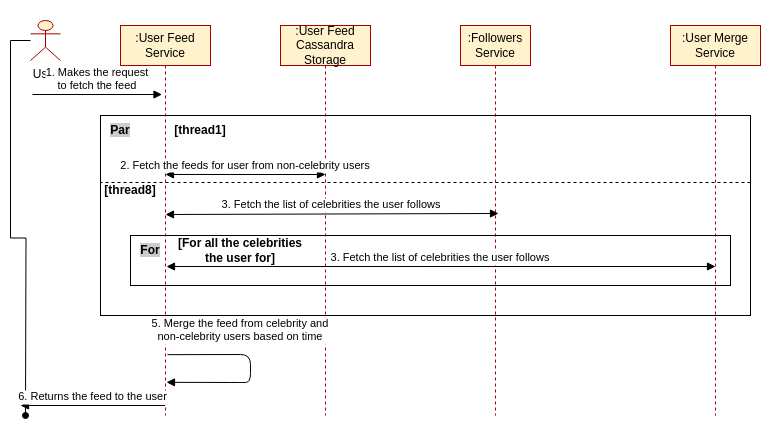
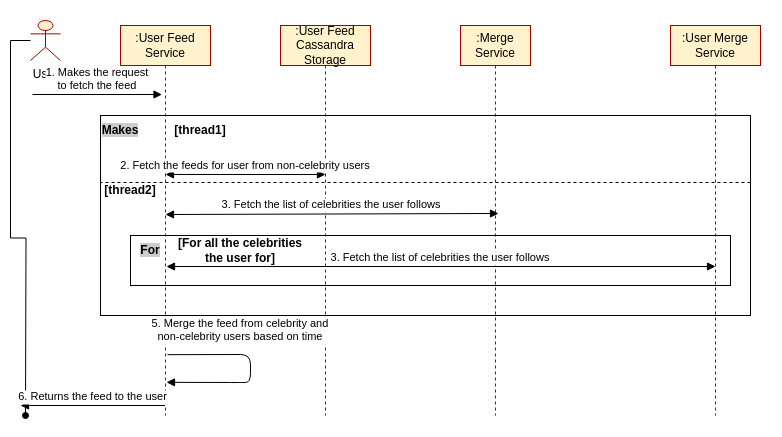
node ":Followers Service": label ":Followers Service" -> ":Merge Service"
node "Par": label "Par" -> "Makes"
node "[thread8]": label "[thread8]" -> "[thread2]"
